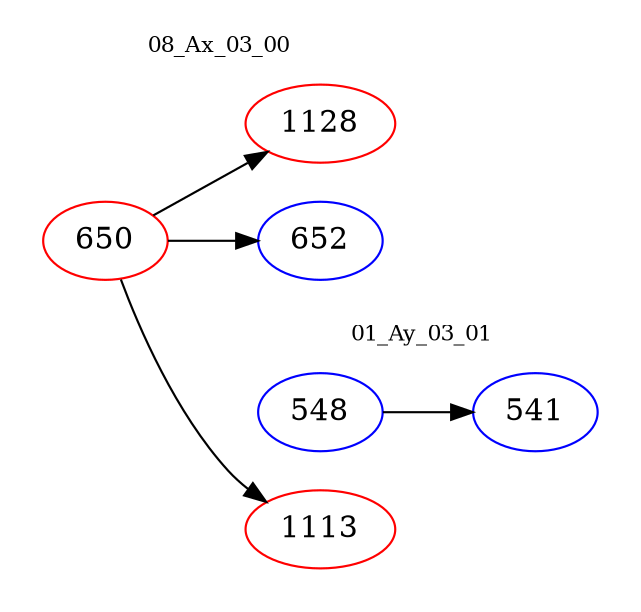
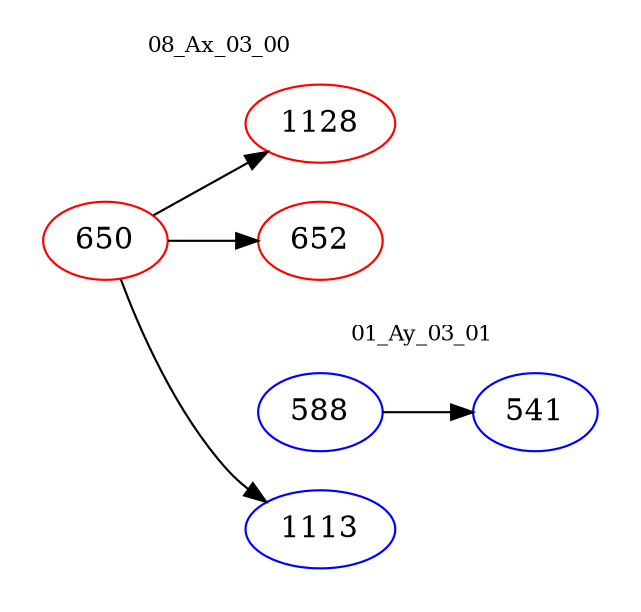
node "652": color blue -> red
node "548": label "548" -> "588"
node "1113": color red -> blue
